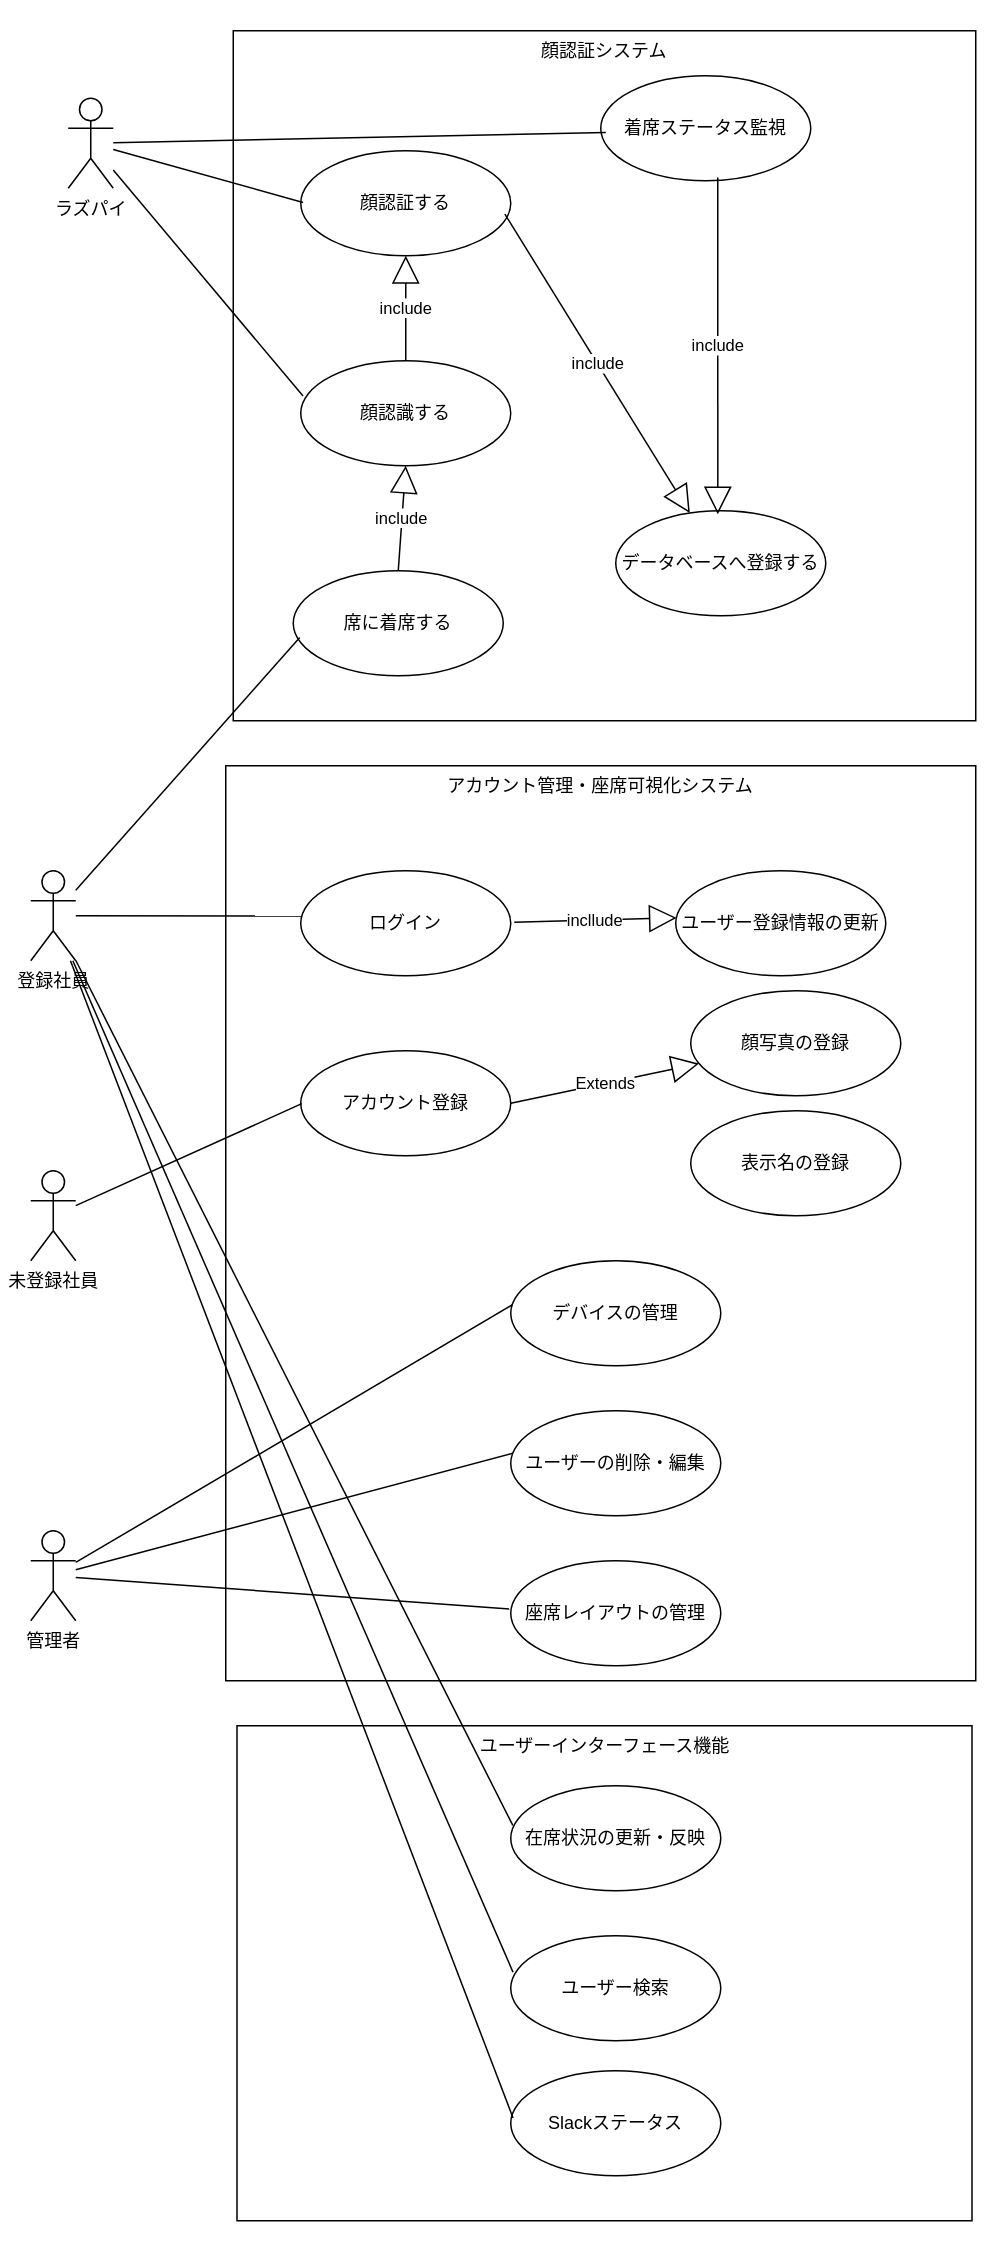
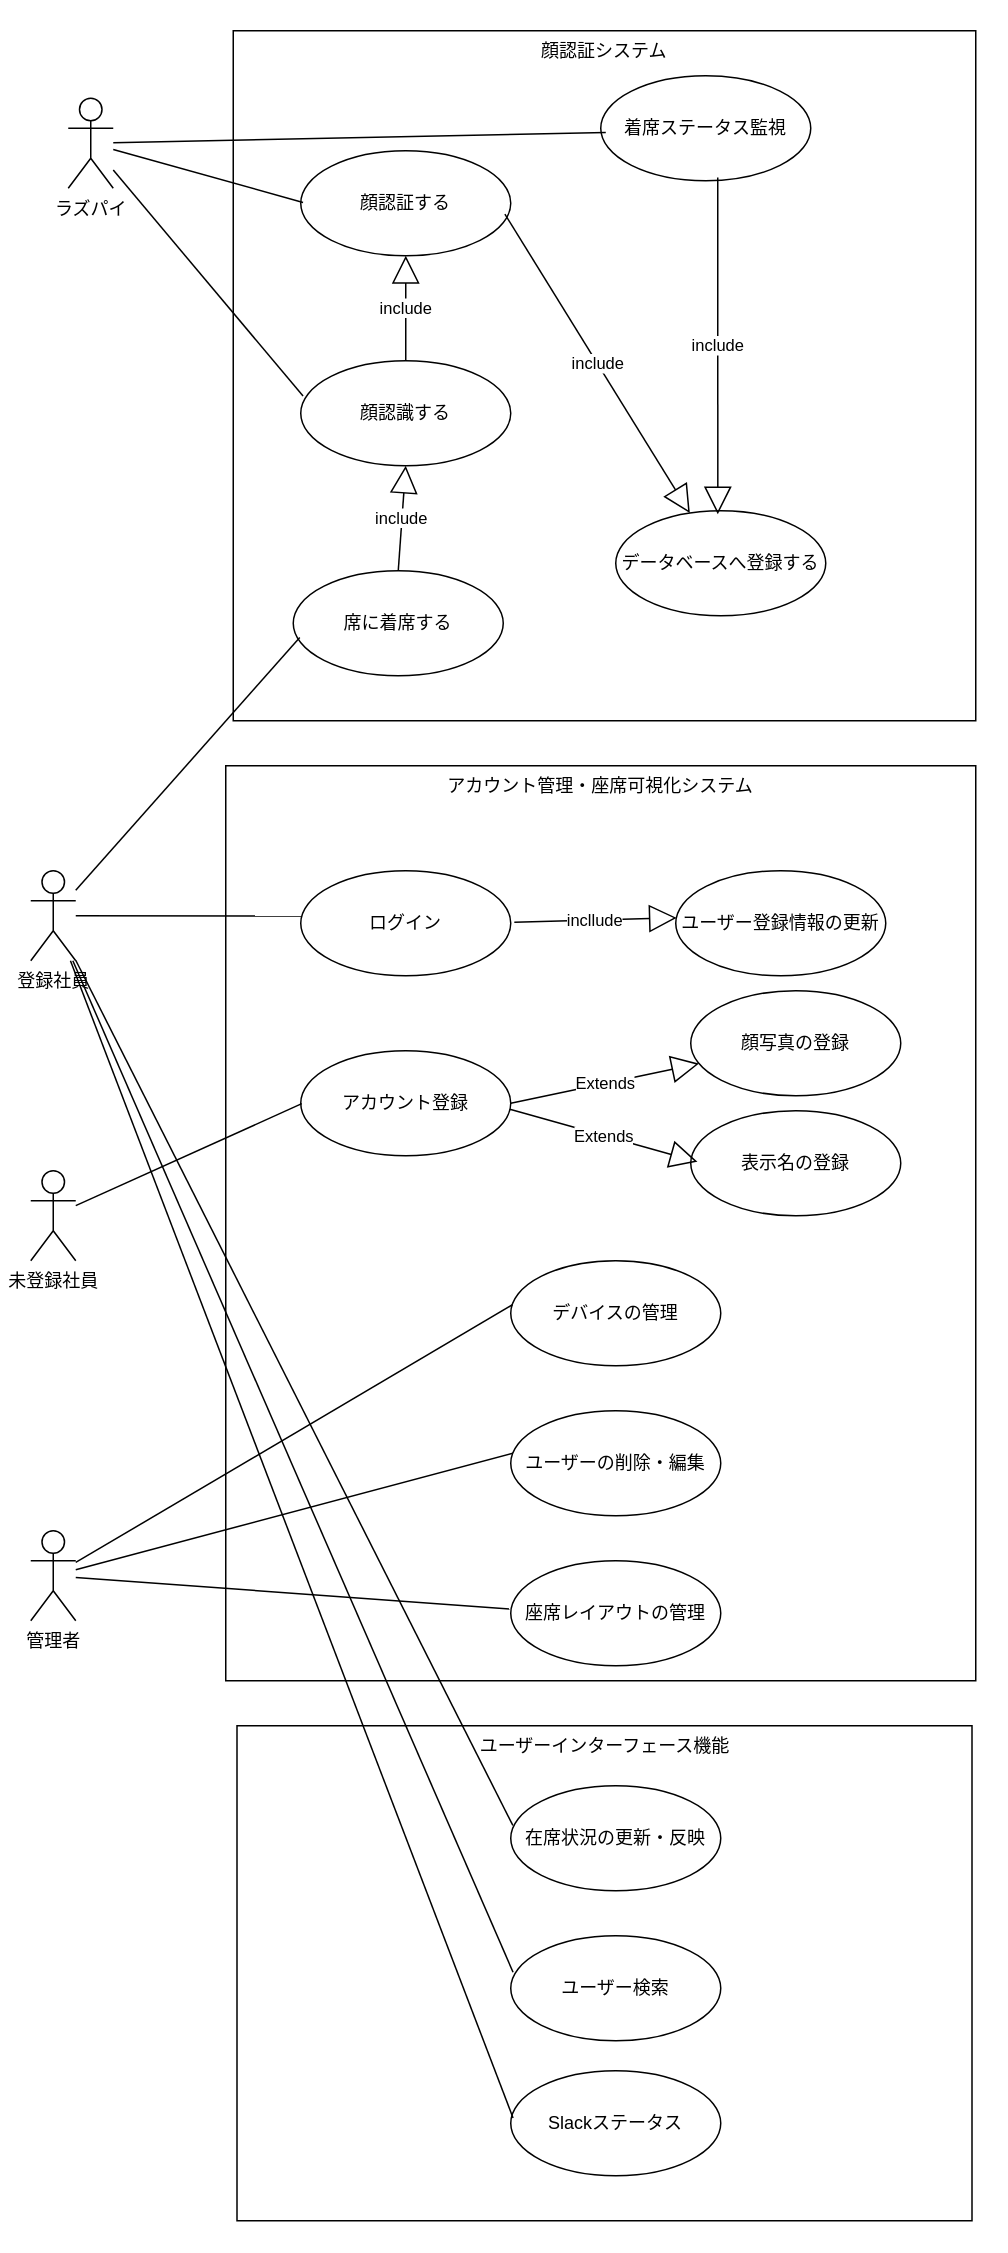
edge "アカウント登録" -> "表示名の登録": added, label "Extends"
